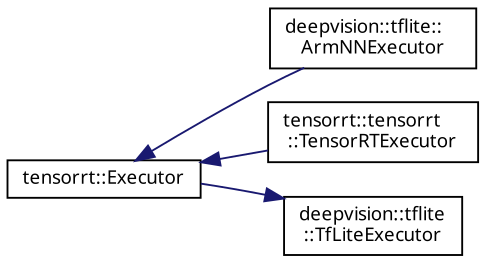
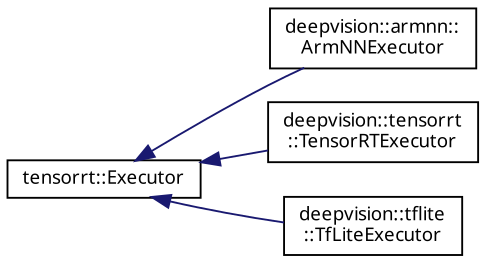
node "deepvision::tflite:: ArmNNExecutor": label "deepvision::tflite:: ArmNNExecutor" -> "deepvision::armnn:: ArmNNExecutor"
node "tensorrt::tensorrt ::TensorRTExecutor": label "tensorrt::tensorrt ::TensorRTExecutor" -> "deepvision::tensorrt ::TensorRTExecutor"
edge "tensorrt::Executor" -> "deepvision::tflite ::TfLiteExecutor": reversed
